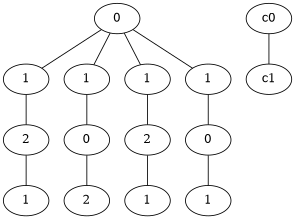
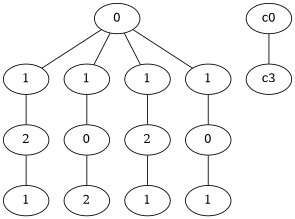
node "c1": label "c1" -> "c3"
